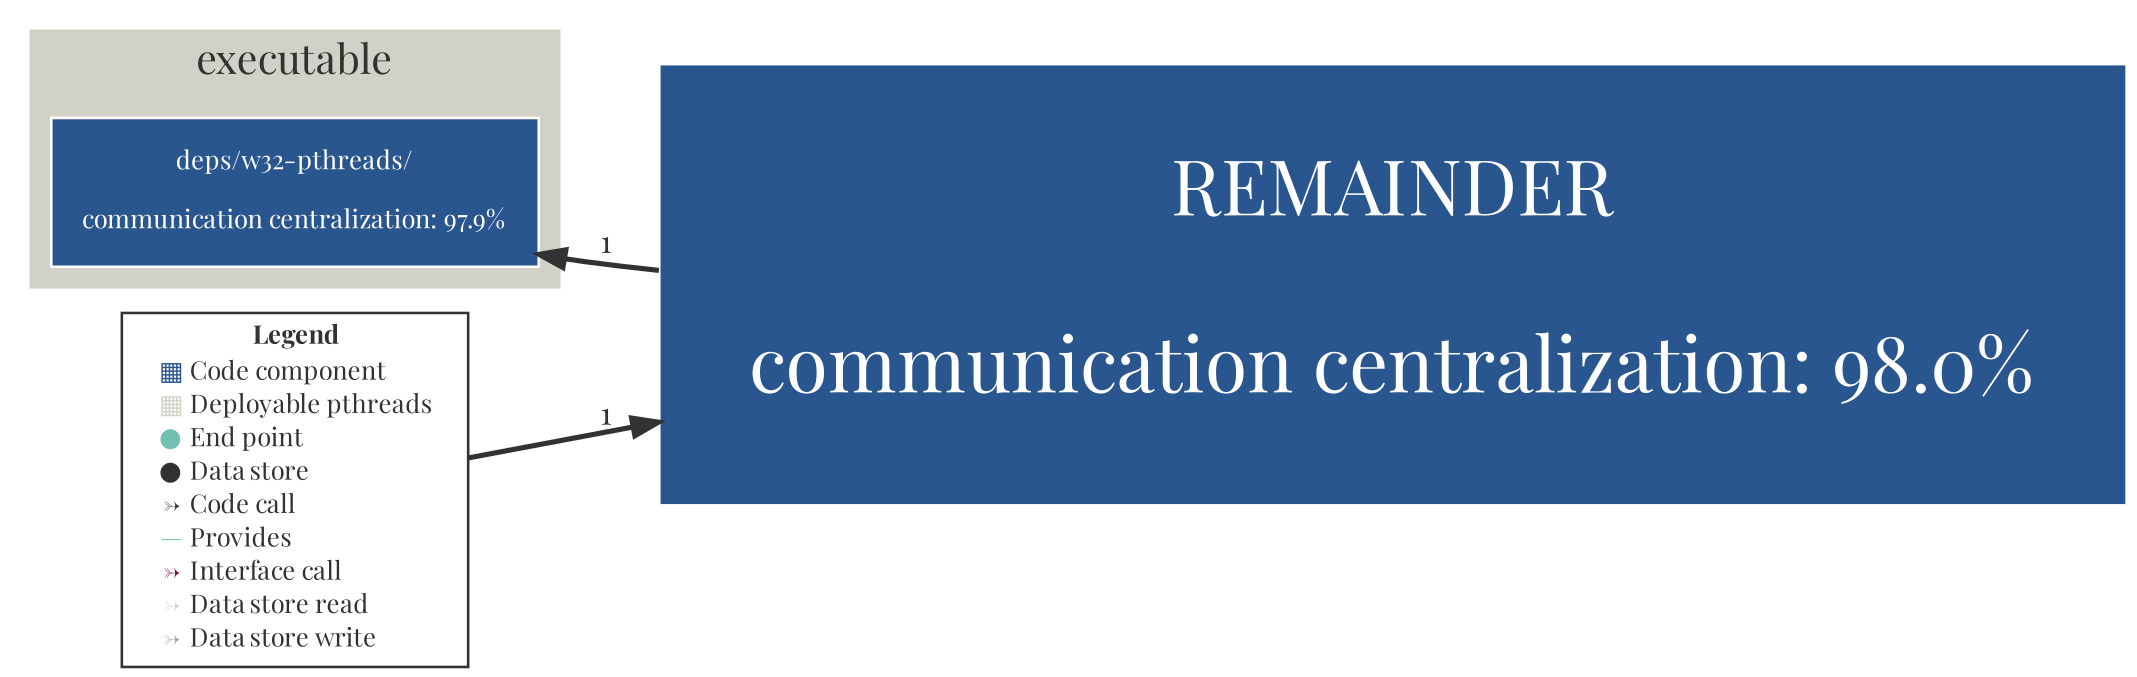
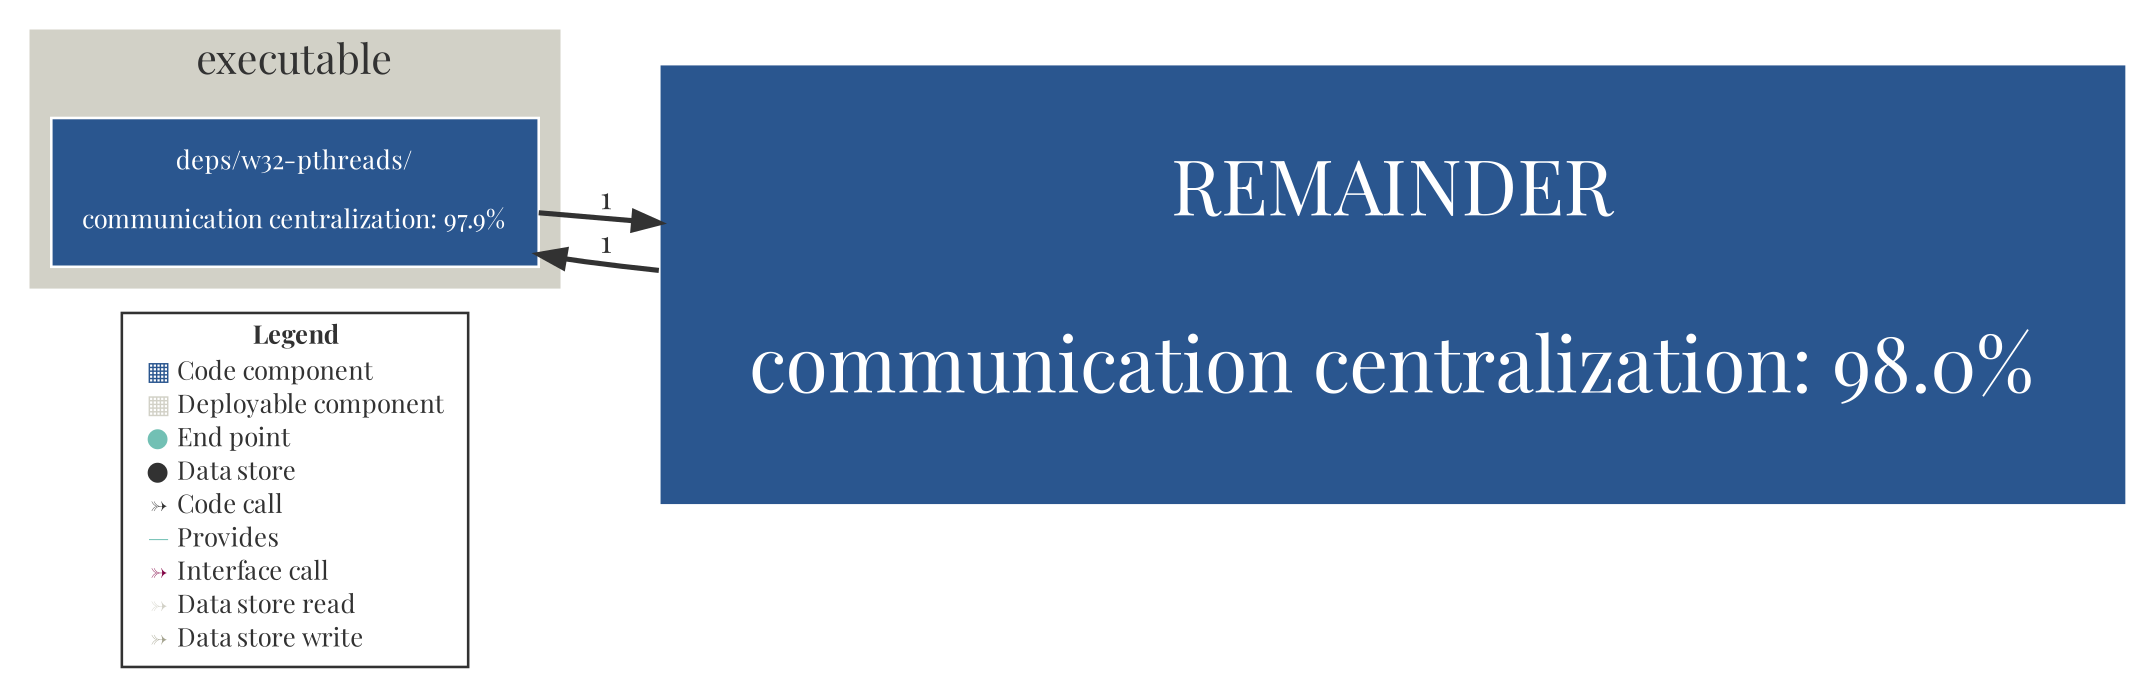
node "Legend": text "Deployable pthreads" -> "Deployable component"
edge "Legend" -> "REMAINDER communication centralization: 98.0%": now "deps/w32-pthreads/ communication centralization: 97.9%" -> "REMAINDER communication centralization: 98.0%"
